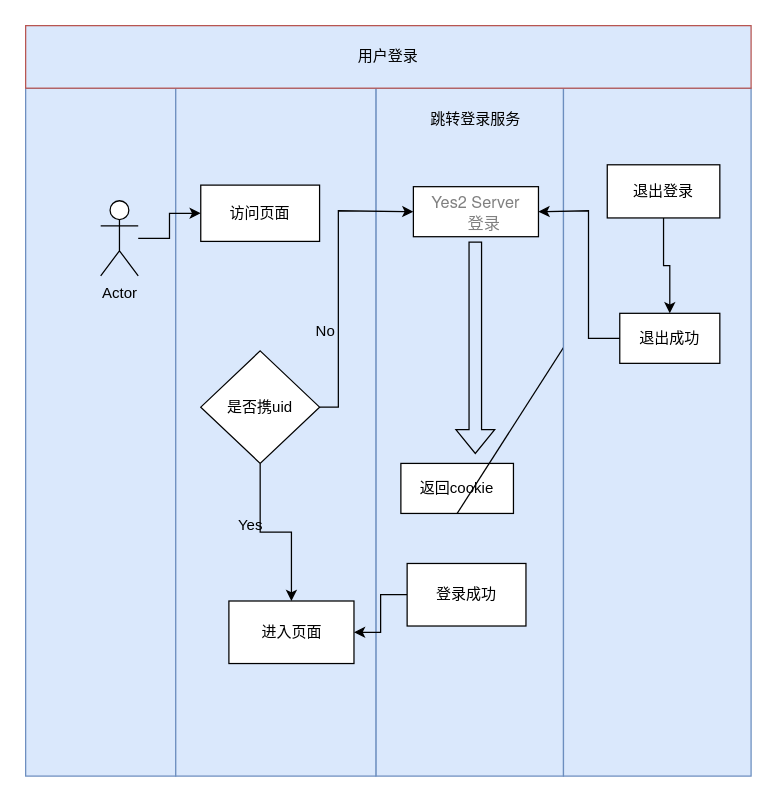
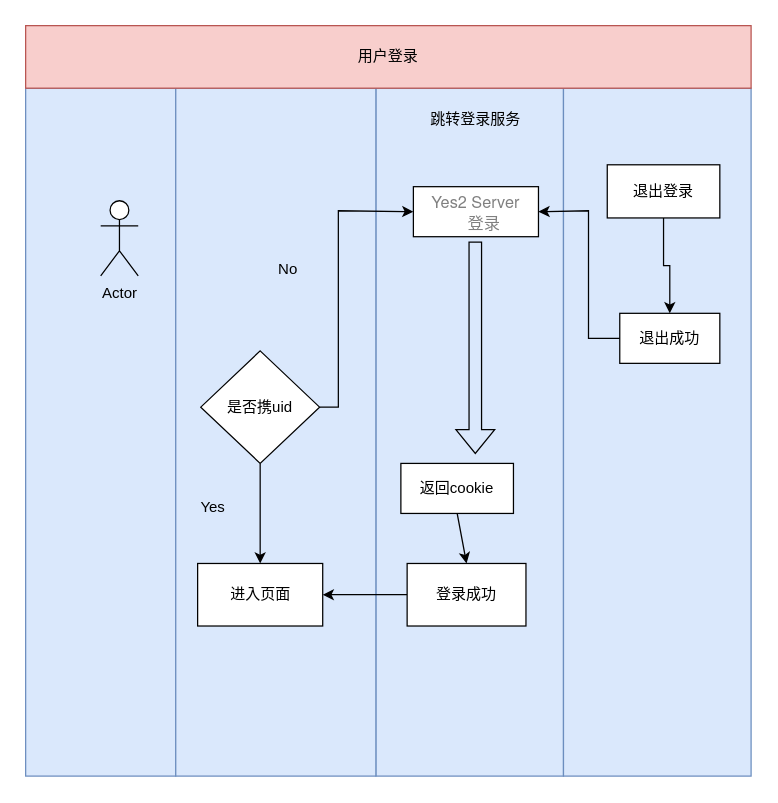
node "用户登录": fillcolor #dae8fc -> #f8cecc
node "访问页面": removed
edge "Actor" -> "访问页面": removed
node "No": moved (326, 332) -> (288, 269)
edge "返回cookie" -> "退出登录": now "返回cookie" -> "登录成功"
node "Yes": moved (251, 526) -> (213, 507)
node "进入页面": moved (291, 632) -> (260, 594)
